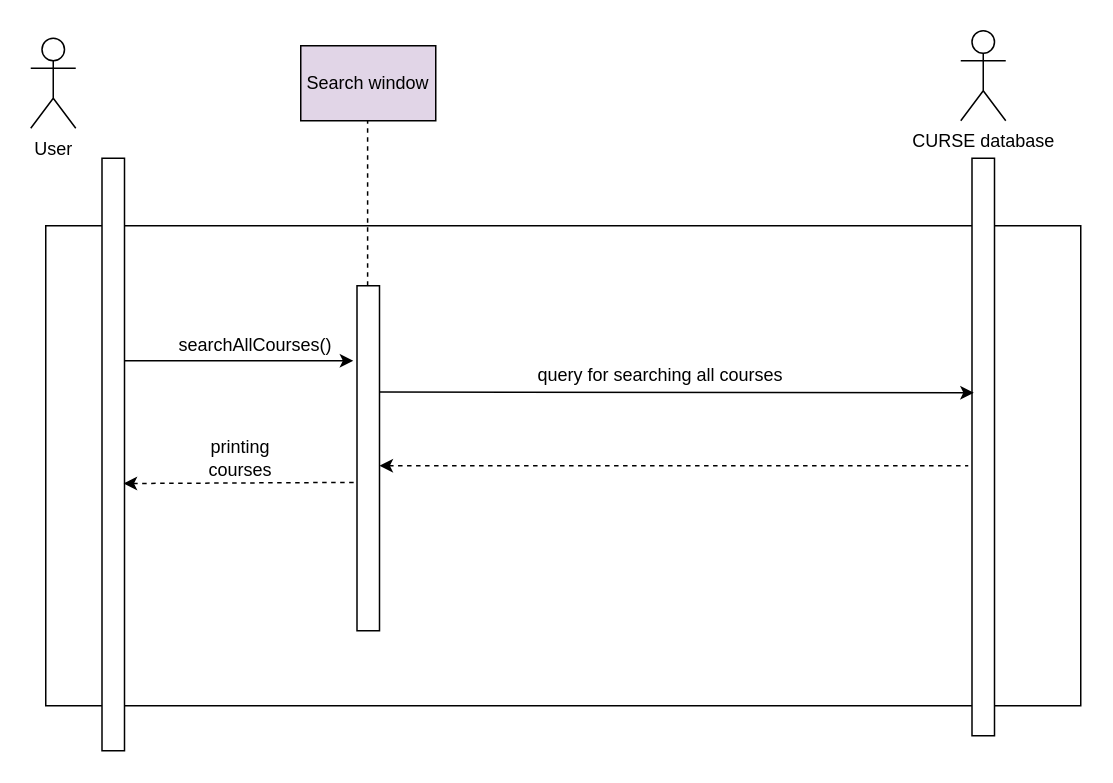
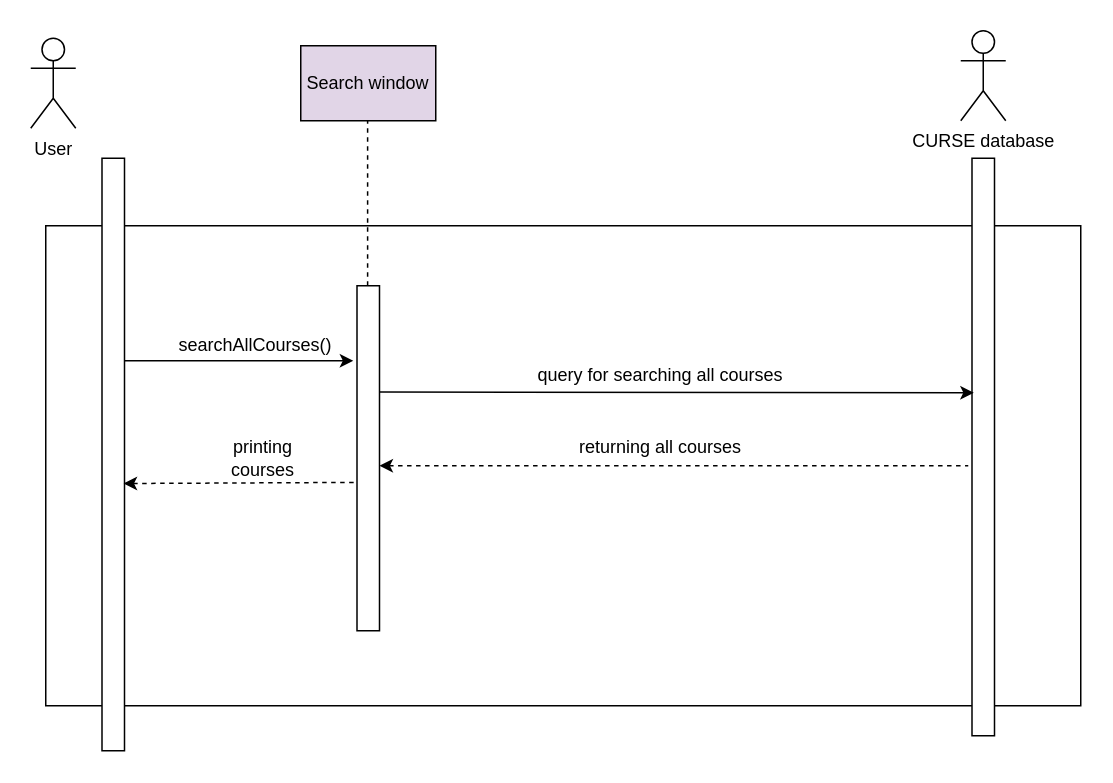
node "returning all courses": added
node "printing courses": moved (241, 458) -> (263, 458)
